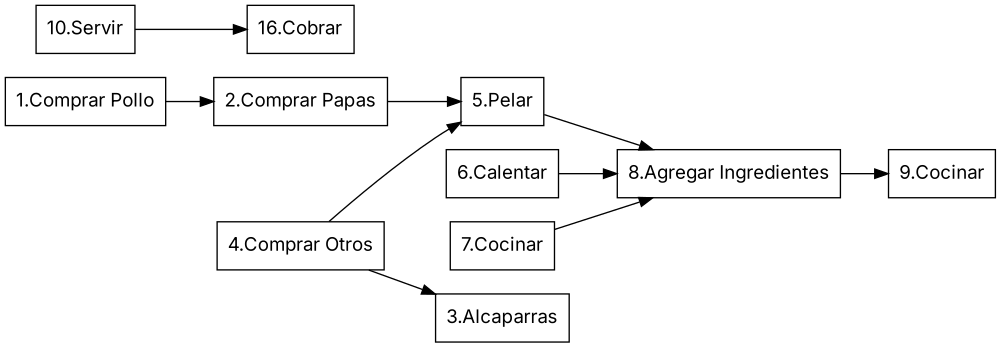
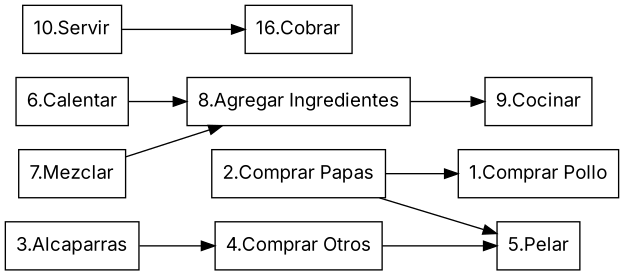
edge "1.Comprar Pollo" -> "2.Comprar Papas": reversed
edge "5.Pelar" -> "8.Agregar Ingredientes": removed
node "7.Cocinar": label "7.Cocinar" -> "7.Mezclar"
edge "4.Comprar Otros" -> "3.Alcaparras": reversed
